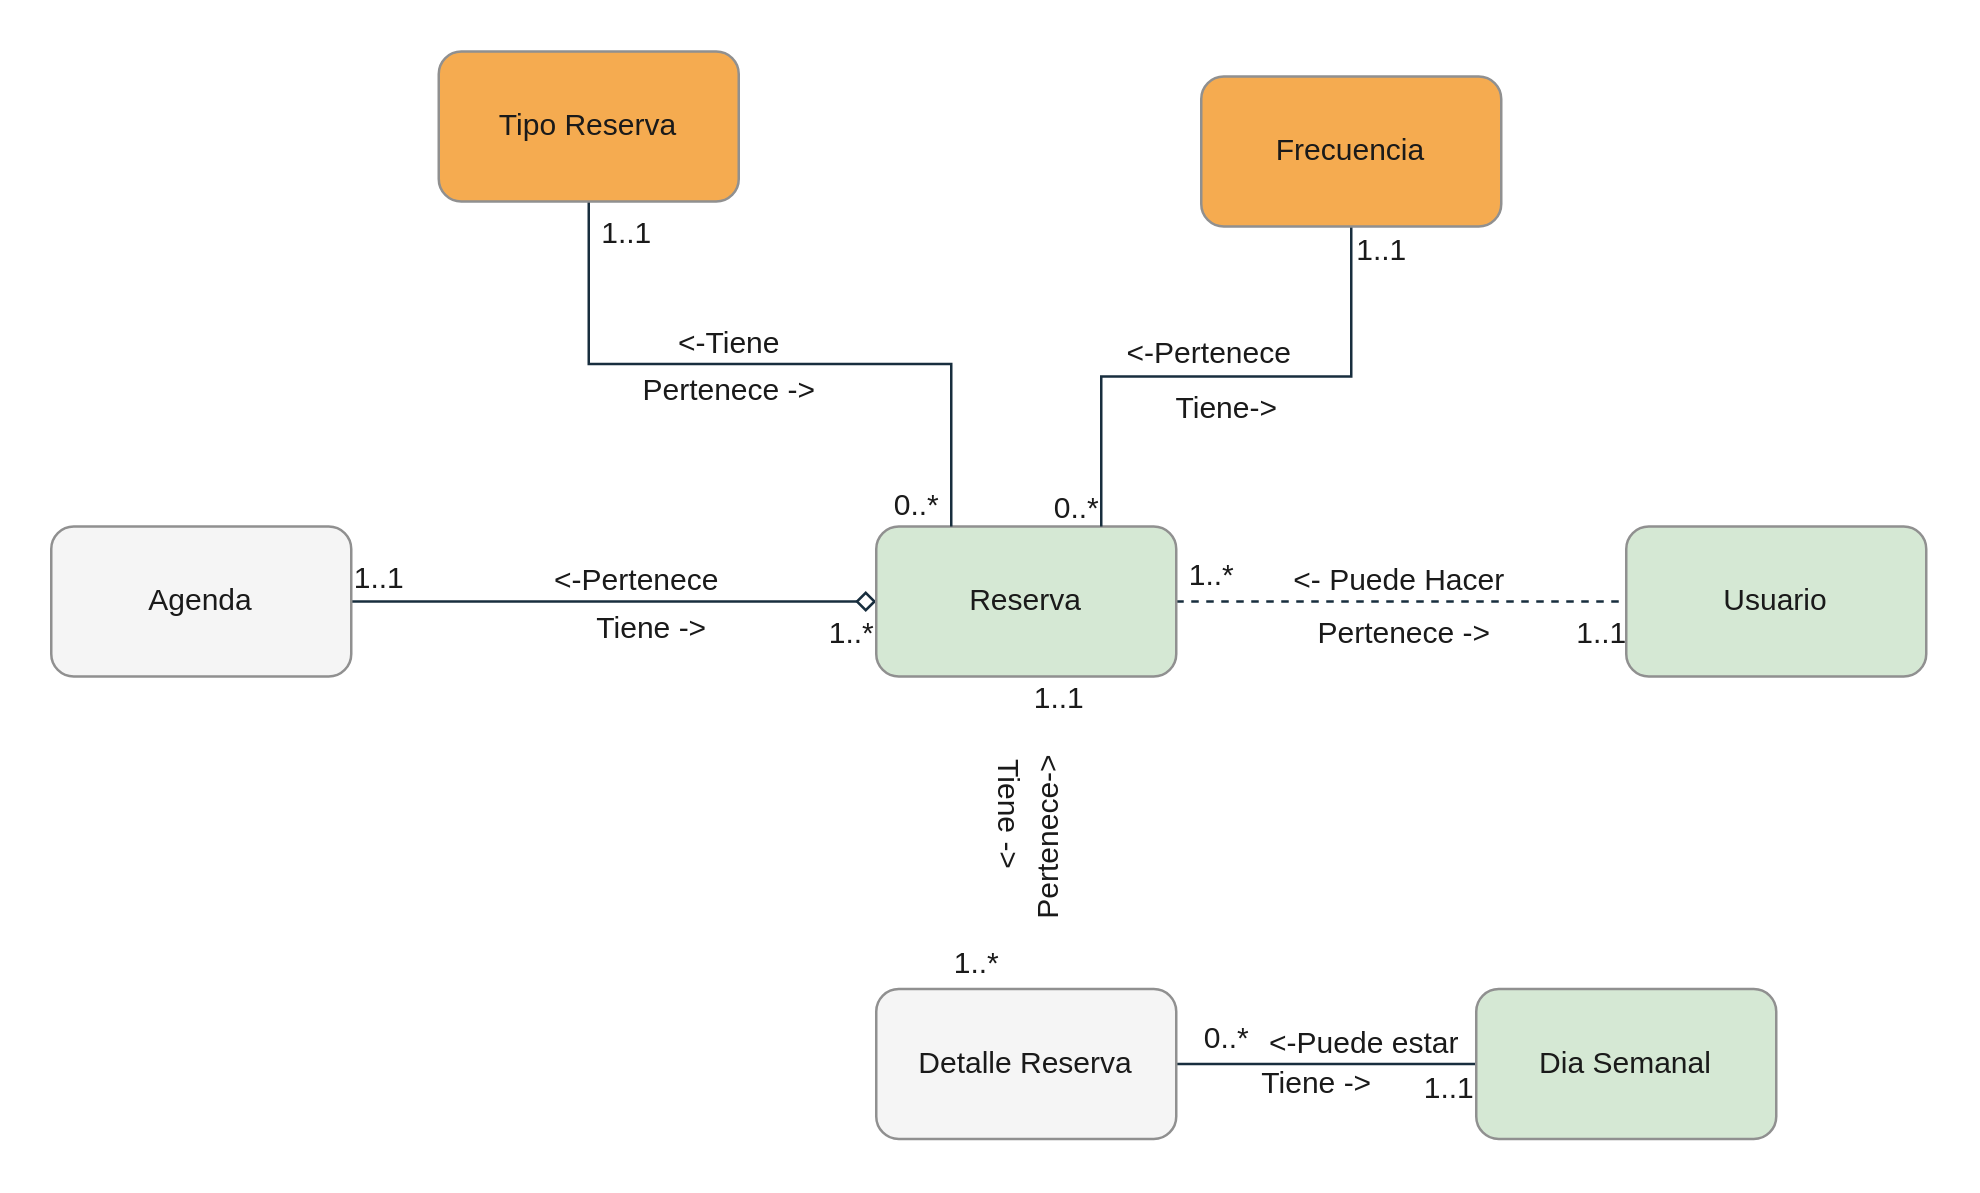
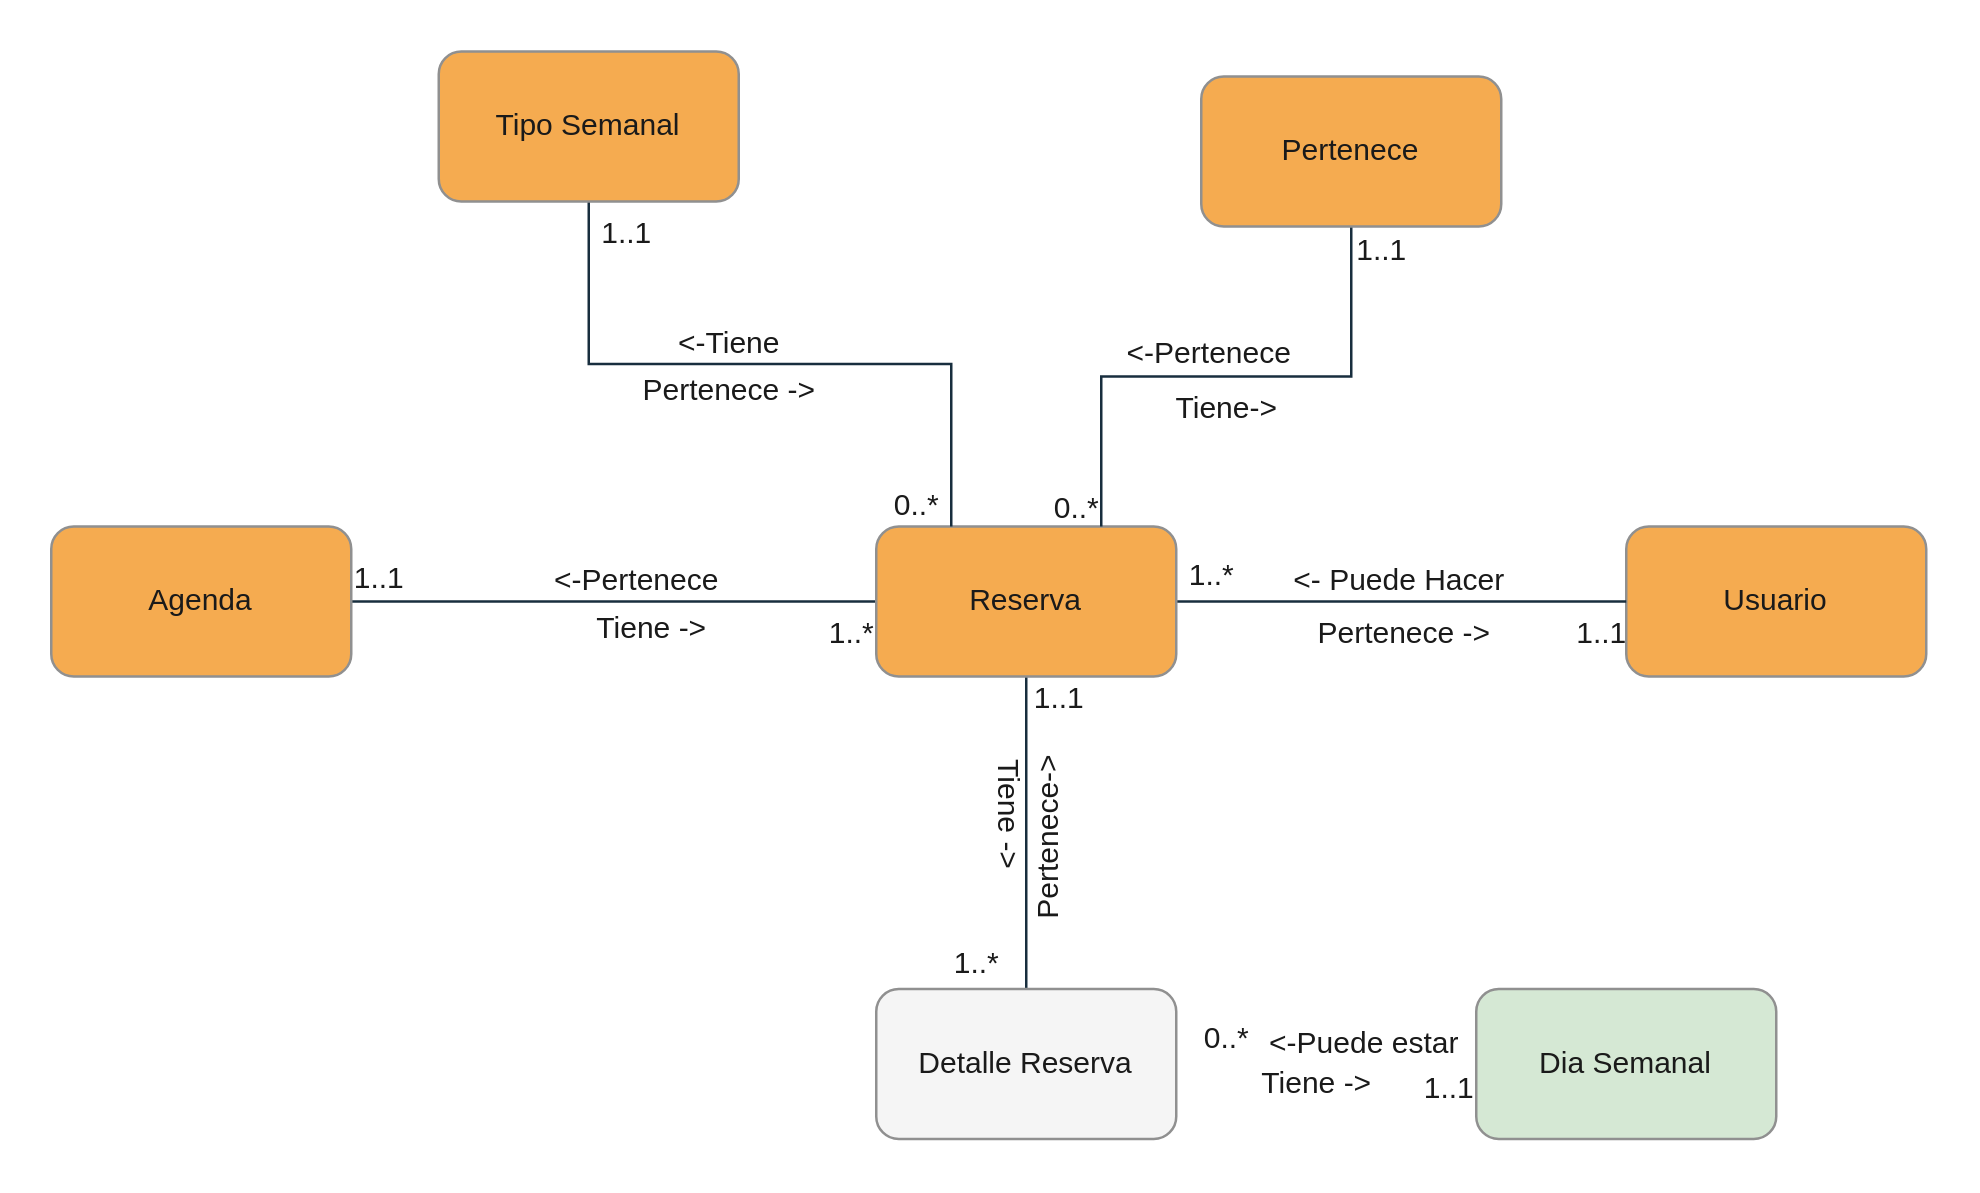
node "Tipo Reserva": label "Tipo Reserva" -> "Tipo Semanal"
node "Frecuencia": label "Frecuencia" -> "Pertenece"
node "Agenda": fillcolor #f5f5f5 -> #f5ab50
edge "Agenda" -> "Reserva": arrowhead diamond -> none
node "Reserva": fillcolor #d5e8d4 -> #f5ab50
edge "Reserva" -- "Usuario": style dashed -> solid
node "Usuario": fillcolor #d5e8d4 -> #f5ab50
edge "Reserva" -- "Detalle Reserva": added
edge "Detalle Reserva" -- "Dia Semanal": removed
